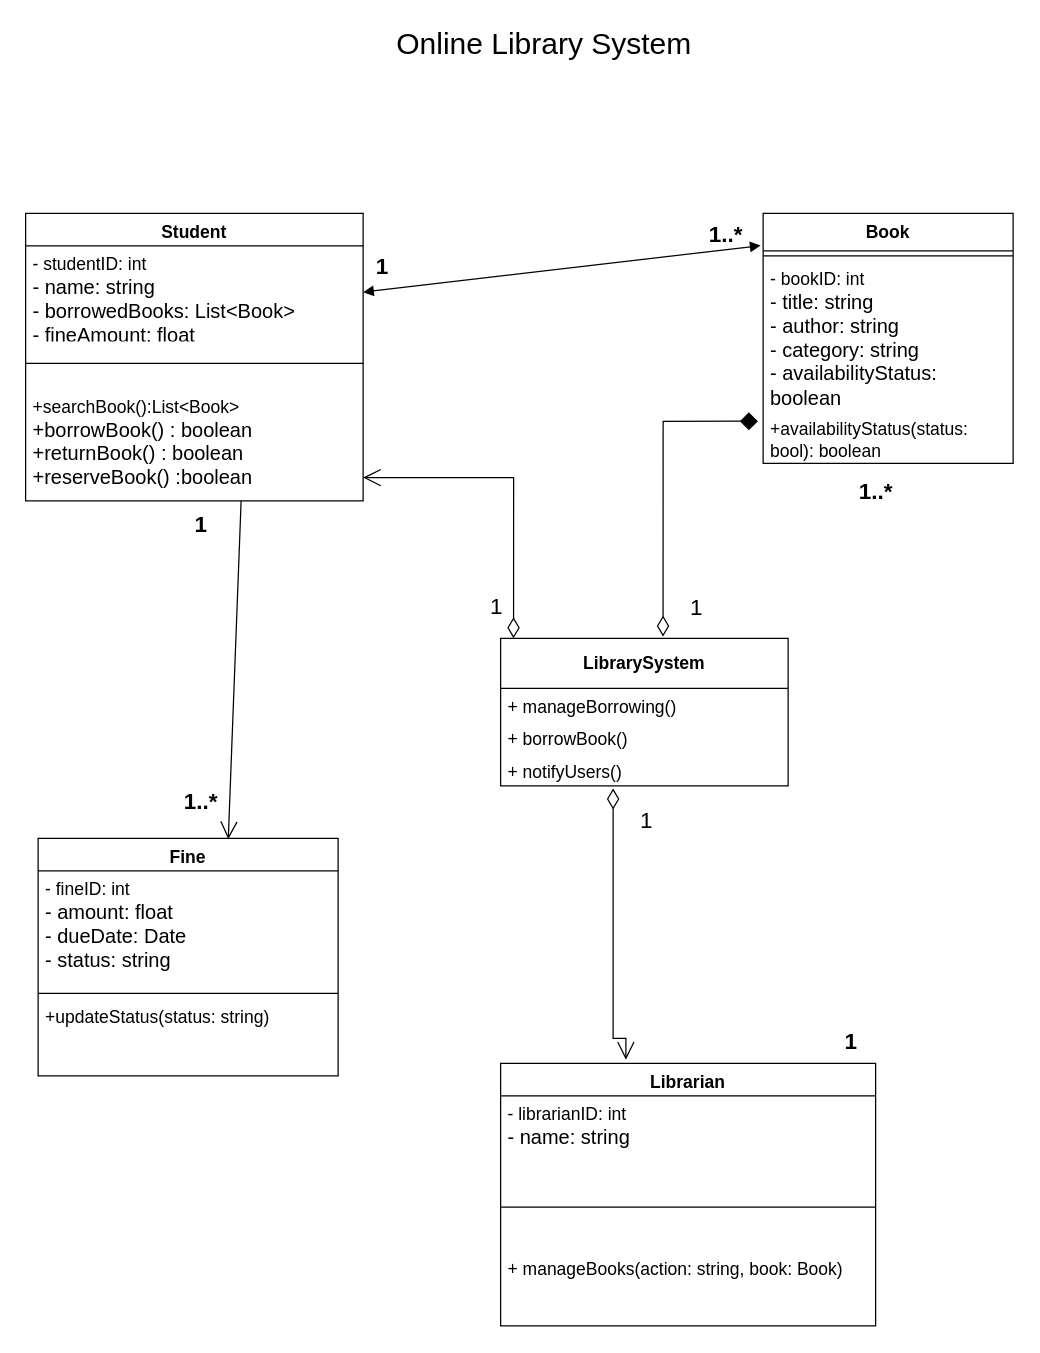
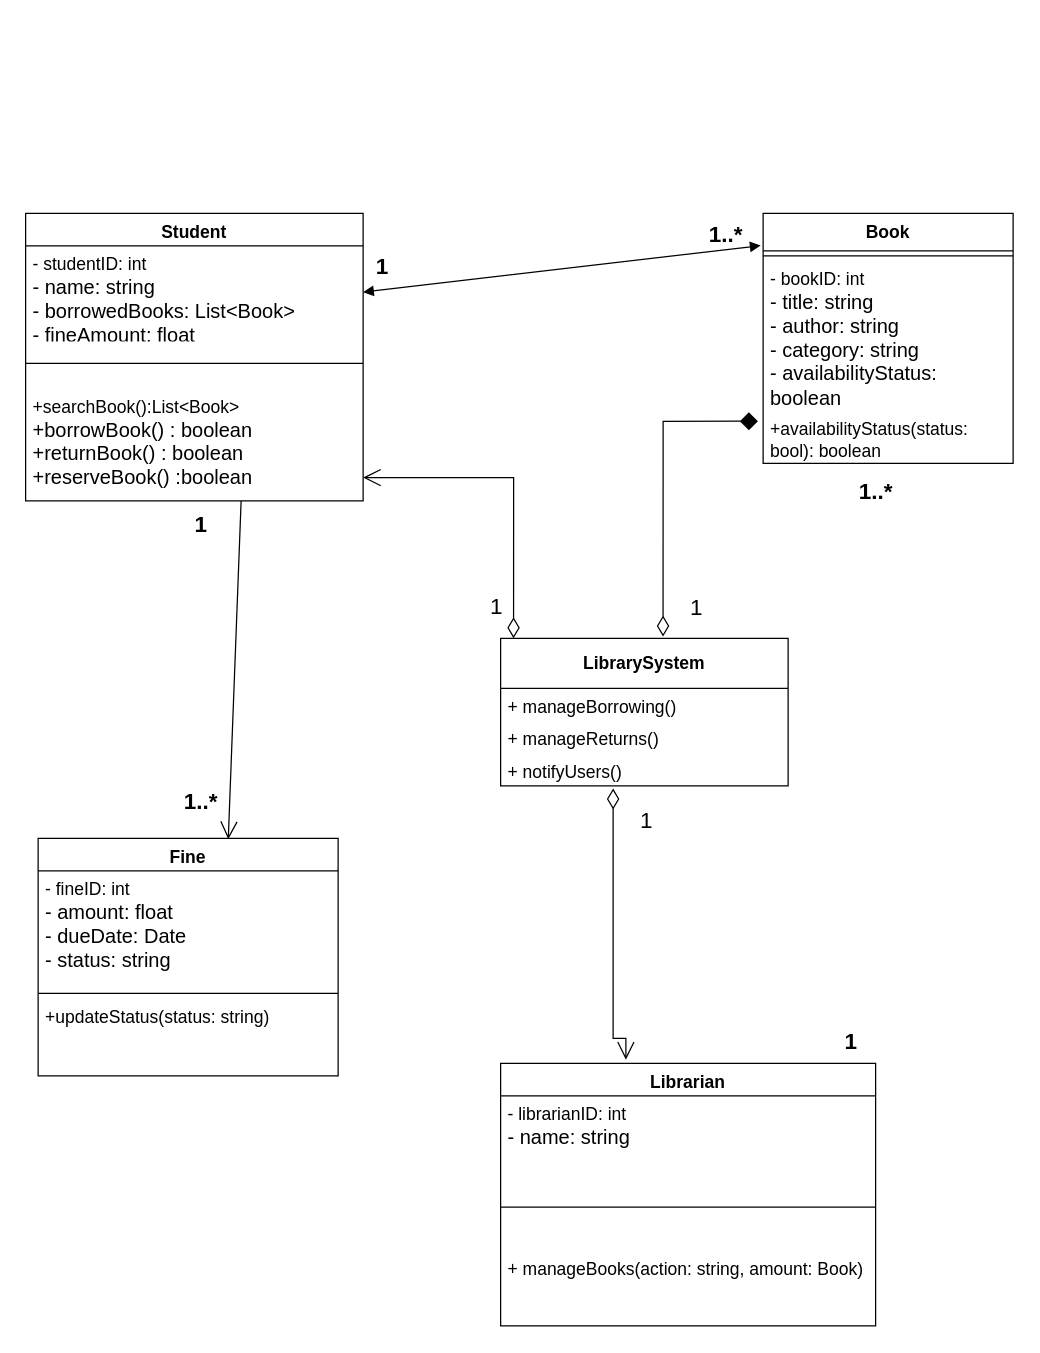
node "Online Library System": removed
node "+ borrowBook()": label "+ borrowBook()" -> "+ manageReturns()"
node "+ manageBooks(action: string, book: Book)": label "+ manageBooks(action: string, book: Book)" -> "+ manageBooks(action: string, amount: Book)"
